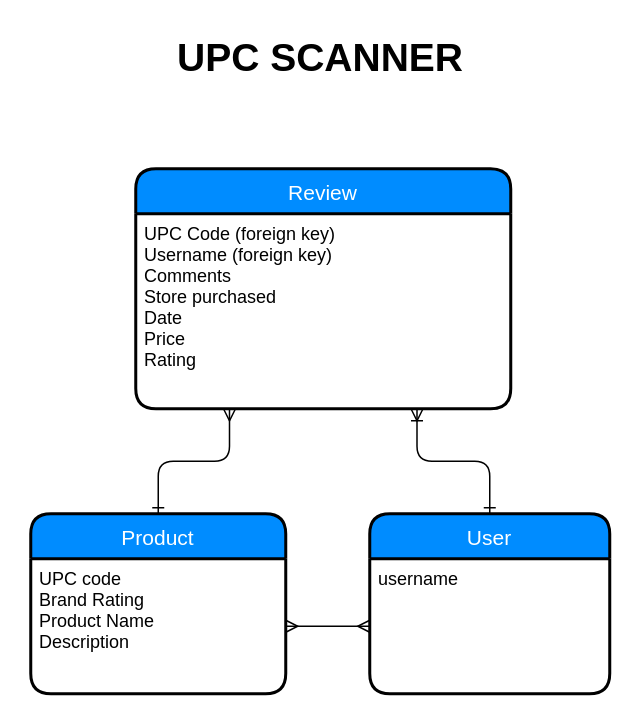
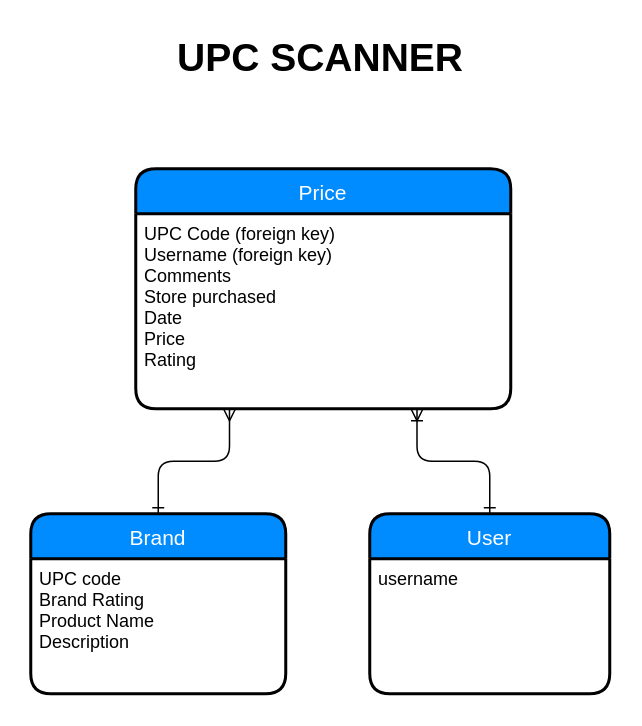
node "Review": label "Review" -> "Price"
node "Product": label "Product" -> "Brand"
edge "UPC code Brand Rating Product Name Description" -- "username": removed
